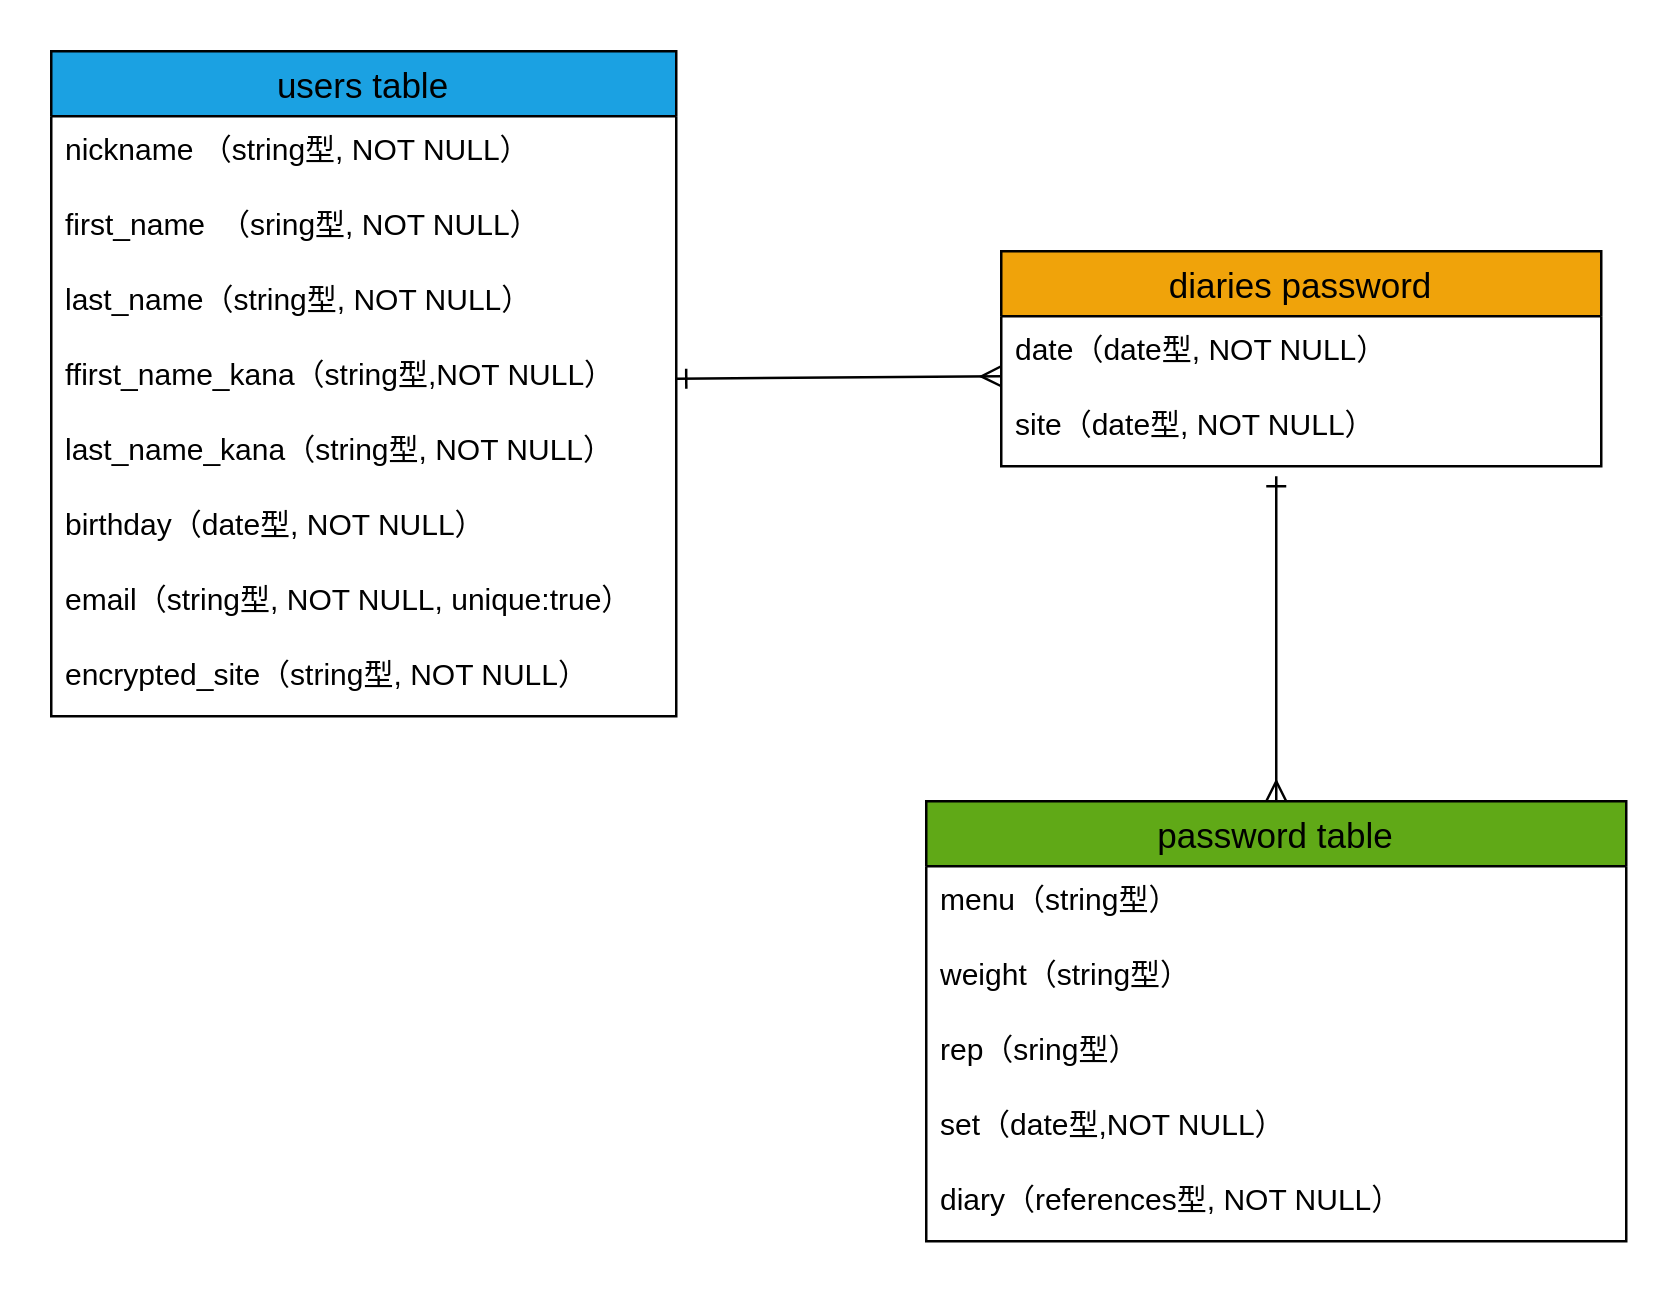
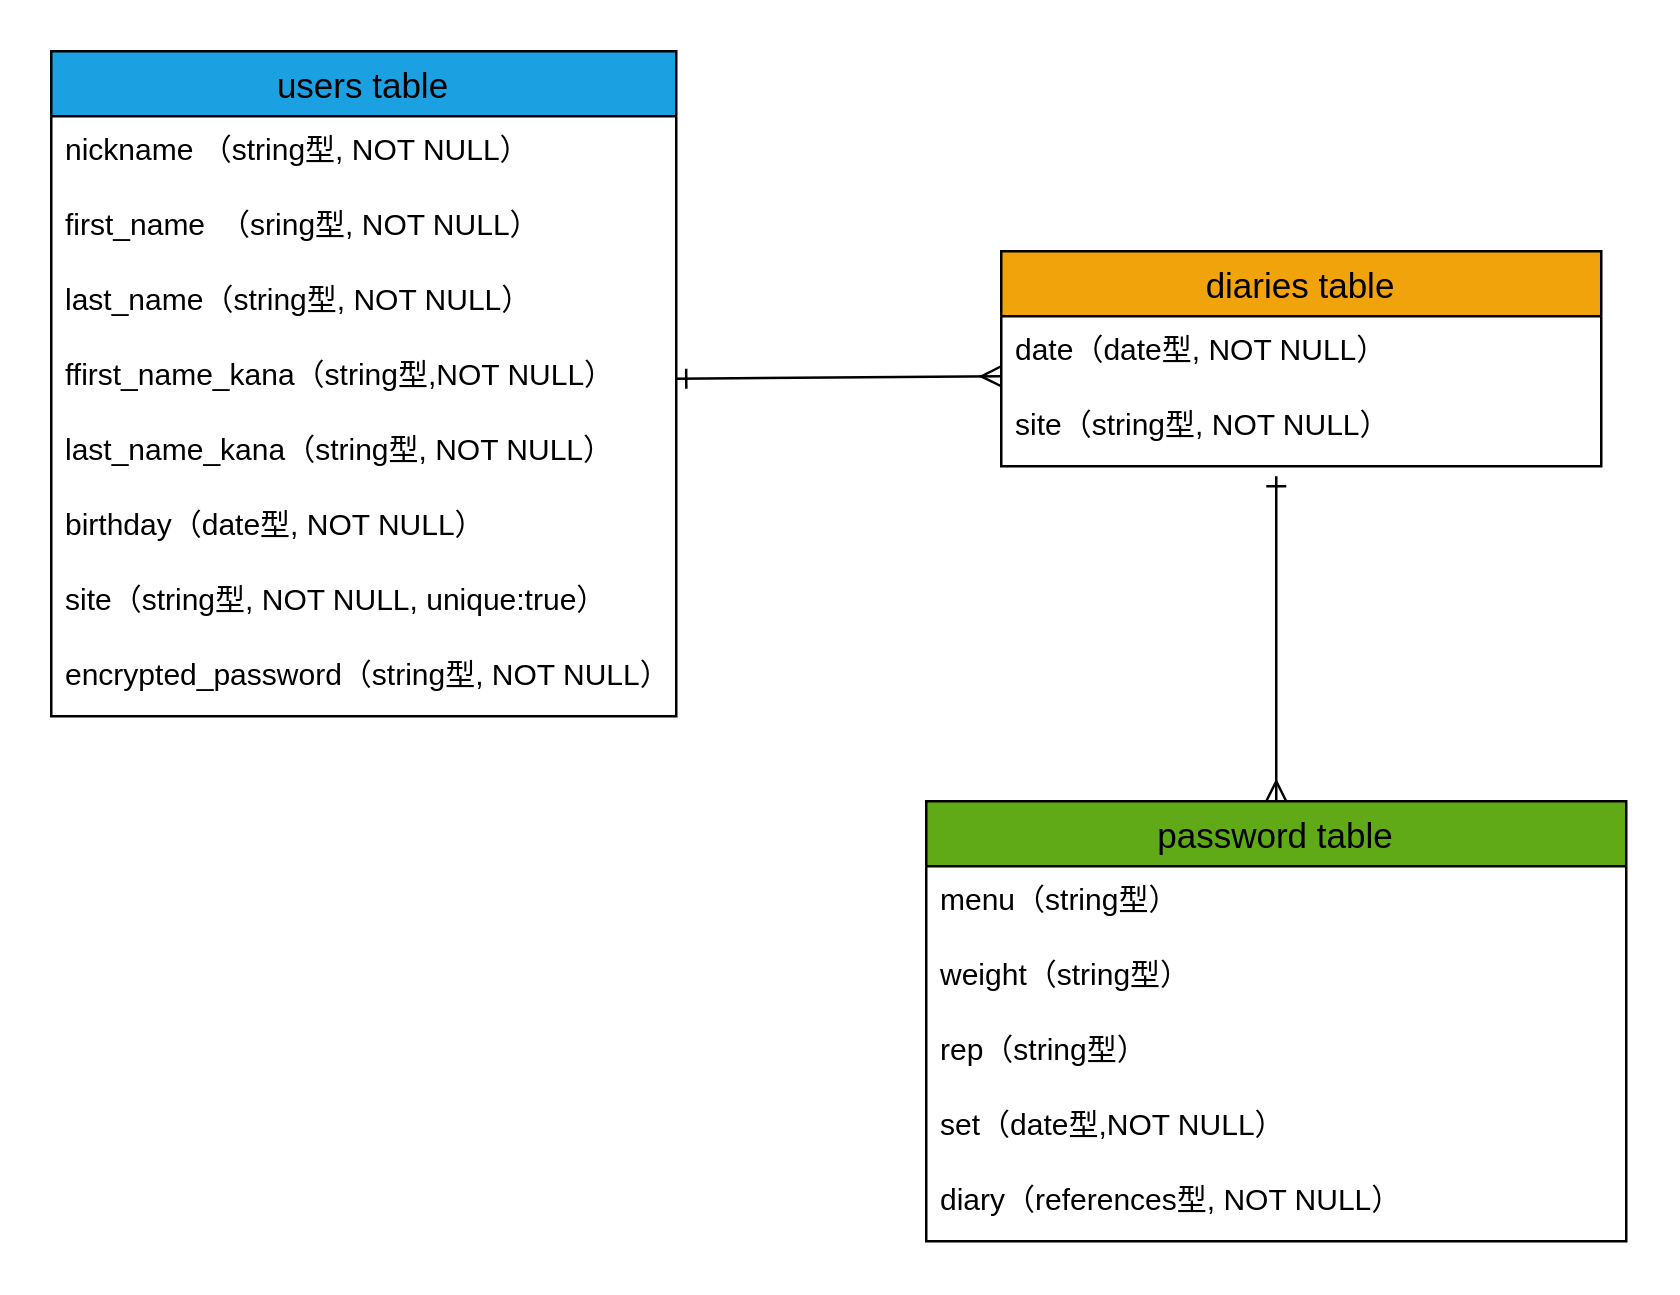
node "diaries password": label "diaries password" -> "diaries table"
node "site（date型, NOT NULL）": label "site（date型, NOT NULL）" -> "site（string型, NOT NULL）"
node "email（string型, NOT NULL, unique:true）": label "email（string型, NOT NULL, unique:true）" -> "site（string型, NOT NULL, unique:true）"
node "encrypted_site（string型, NOT NULL）": label "encrypted_site（string型, NOT NULL）" -> "encrypted_password（string型, NOT NULL）"
node "rep（sring型）": label "rep（sring型）" -> "rep（string型）"
